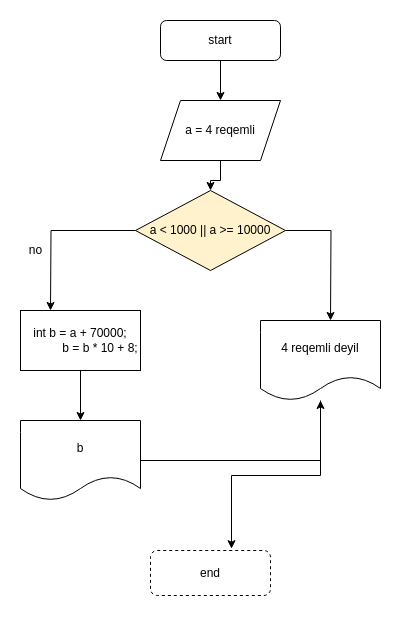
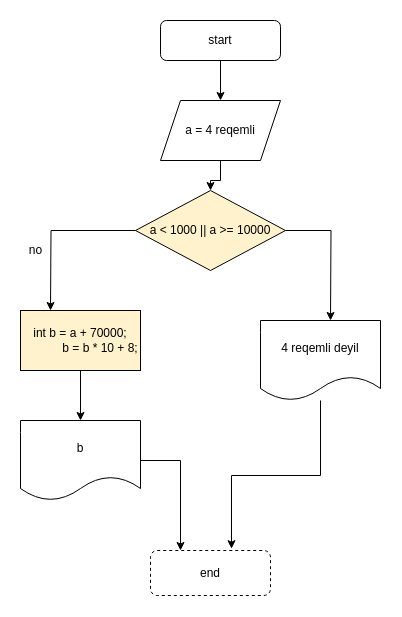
node "int b = a + 70000; b = b * 10 + 8;": fillcolor #ffffff -> #fff2cc
edge "b" -> "4 reqemli deyil": now "b" -> "end"
